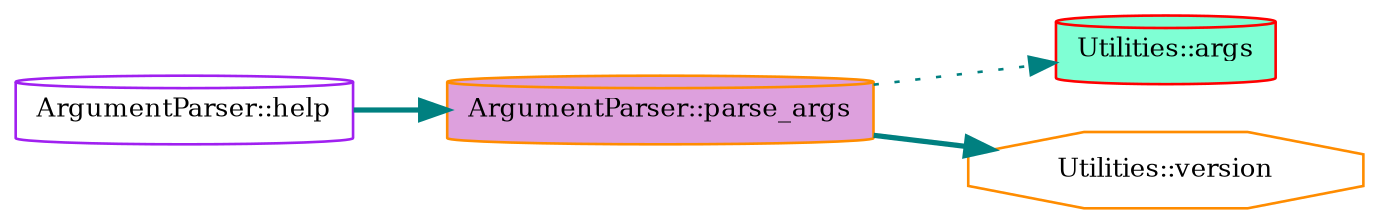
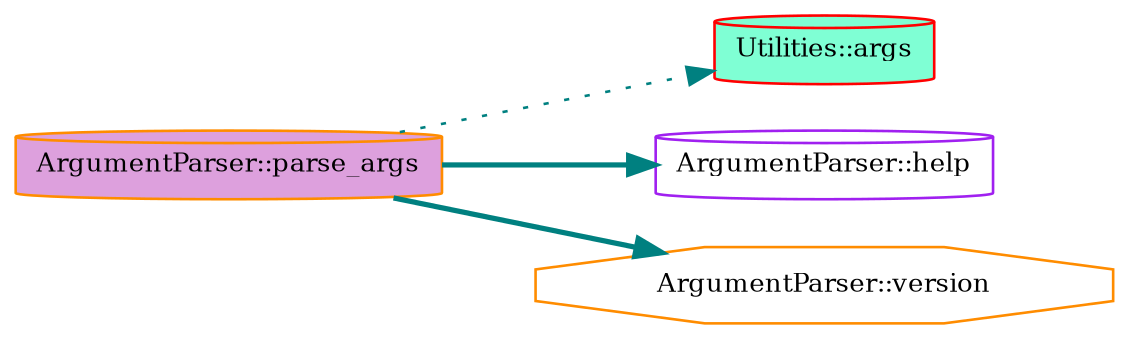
edge "ArgumentParser::help" -> "ArgumentParser::parse_args": reversed
node "Utilities::version": label "Utilities::version" -> "ArgumentParser::version"
